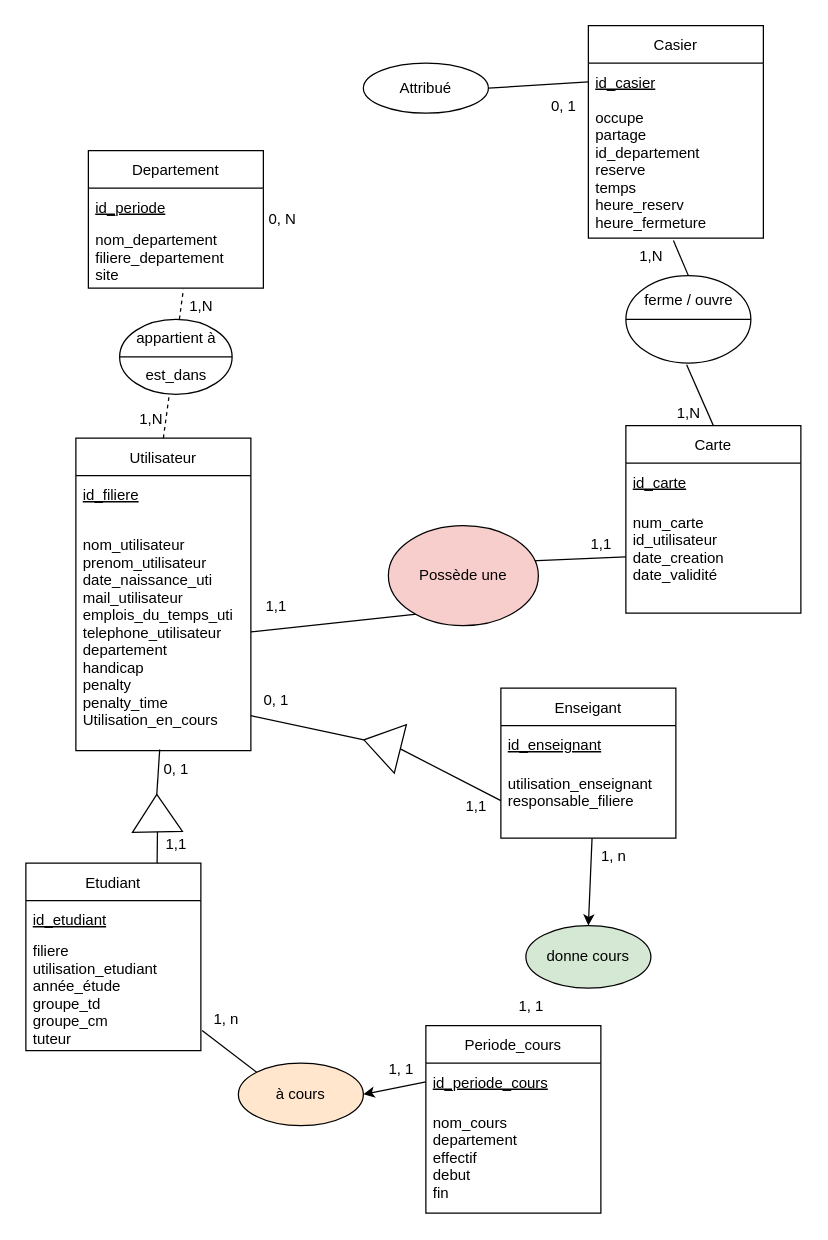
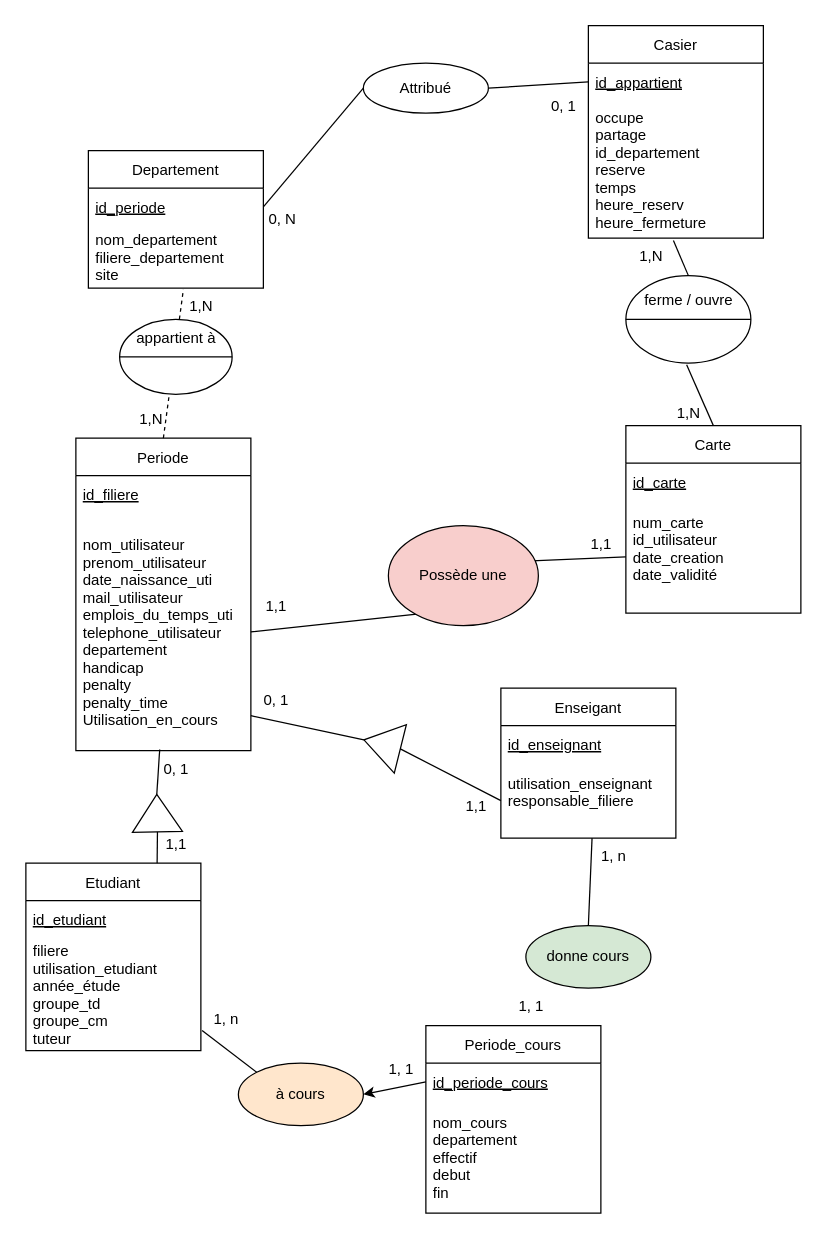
node "id_casier": label "id_casier" -> "id_appartient"
edge "Attribué" -- "id_periode": added
node "est_dans": removed
node "Utilisateur": label "Utilisateur" -> "Periode"
edge "utilisation_enseignant responsable_filiere" -> "donne cours": arrowhead classic -> none
